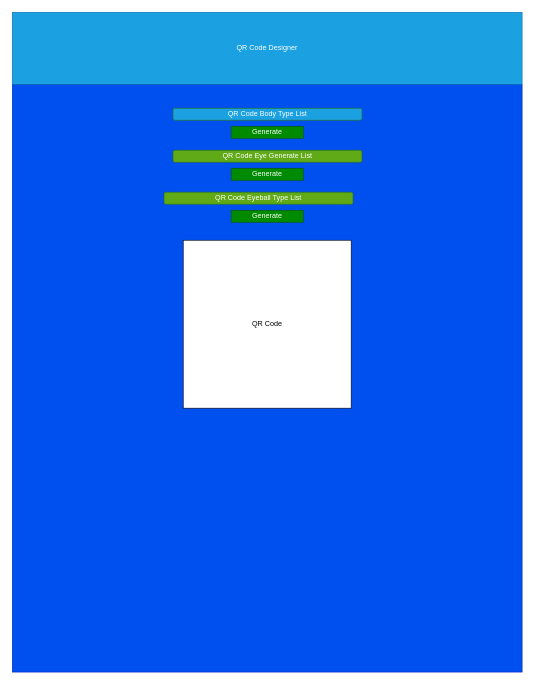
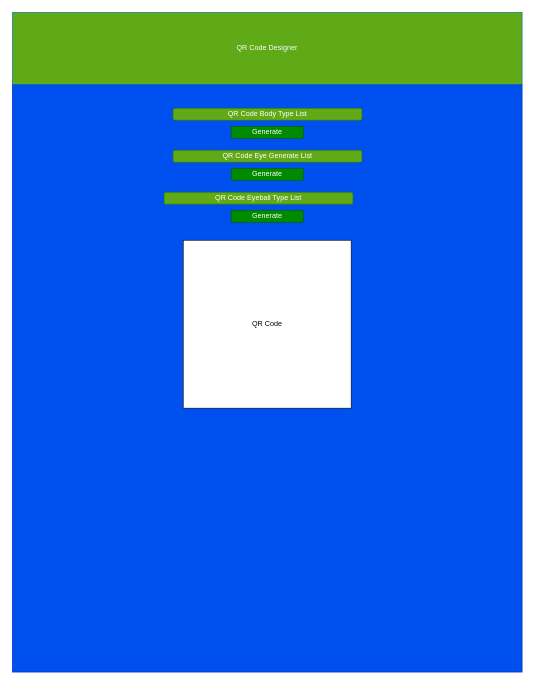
node "QR Code Designer": fillcolor #1ba1e2 -> #60a917
node "QR Code Body Type List": fillcolor #1ba1e2 -> #60a917
